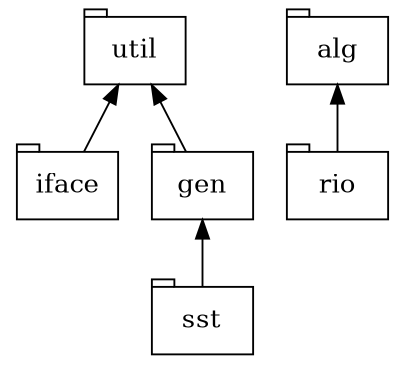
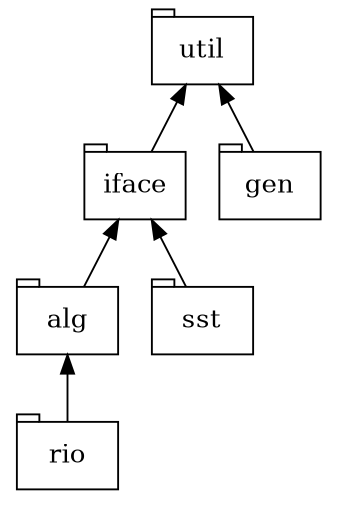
edge "alg" -> "iface": added
edge "sst" -> "gen": now "sst" -> "iface"
